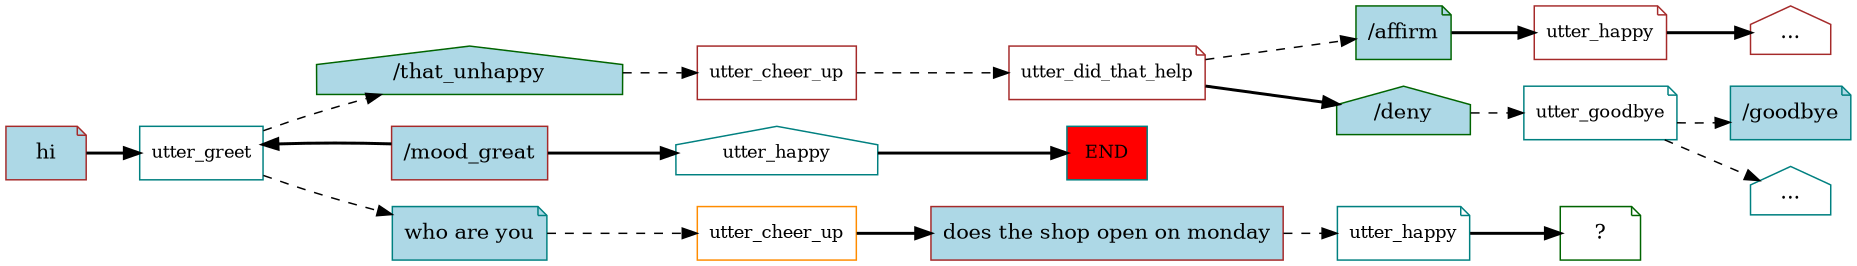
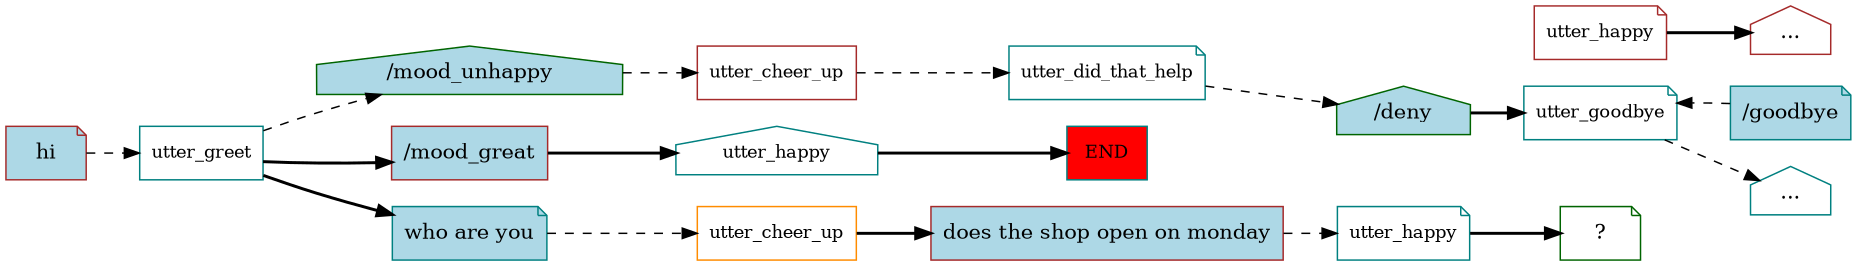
node "/affirm": removed
node "/that_unhappy": label "/that_unhappy" -> "/mood_unhappy"
node "utter_did_that_help": color brown -> teal
edge "utter_did_that_help" -> "/deny": style bold -> dashed
edge "/deny" -> "utter_goodbye": style dashed -> bold
edge "utter_goodbye" -> "/goodbye": reversed
edge "/mood_great" -> "utter_greet": reversed
edge "hi" -> "utter_greet": style bold -> dashed
edge "utter_greet" -> "who are you": style dashed -> bold
